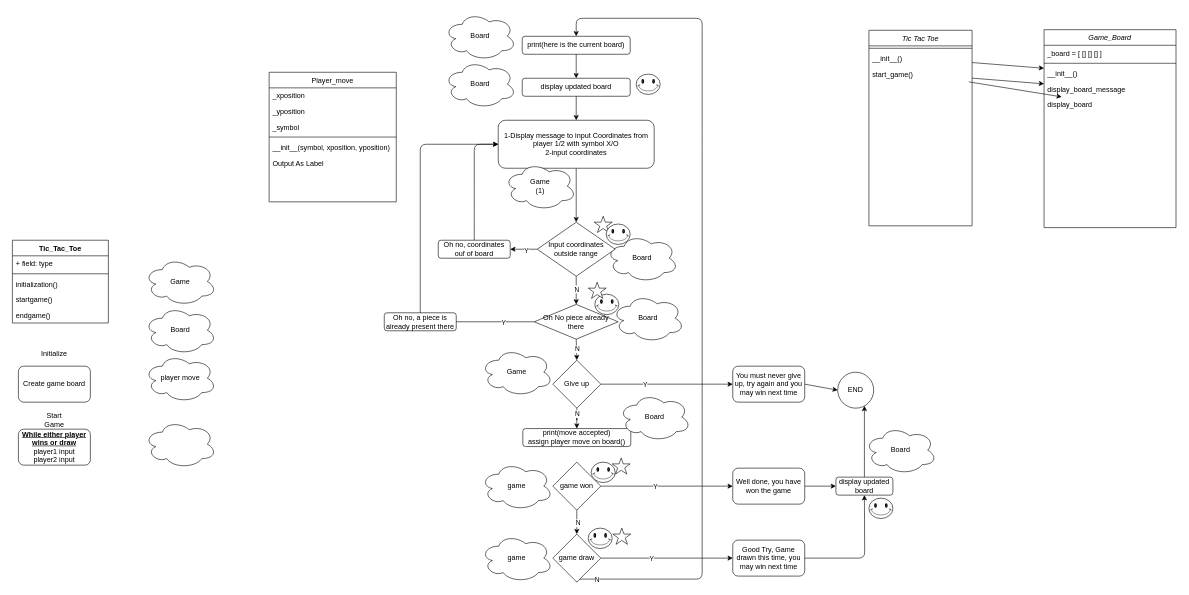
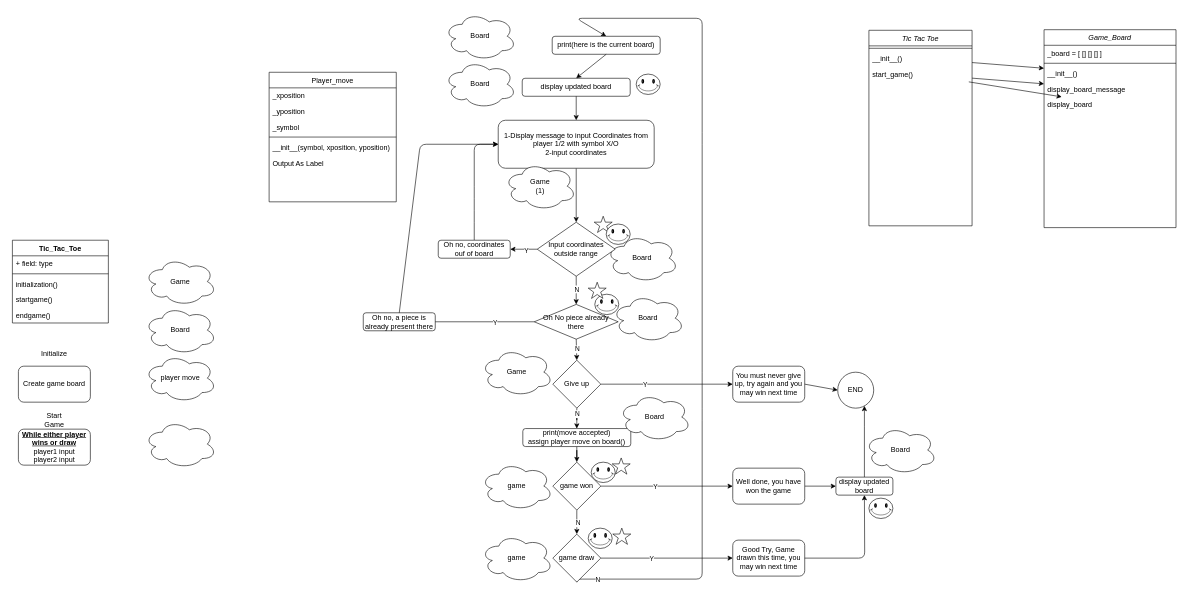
node "print(here is the current board)": moved (576, 45) -> (606, 45)
node "Oh no, a piece is already present there": moved (420, 322) -> (399, 322)
edge "print(move accepted) assign player move on board()" -> "game won": added
